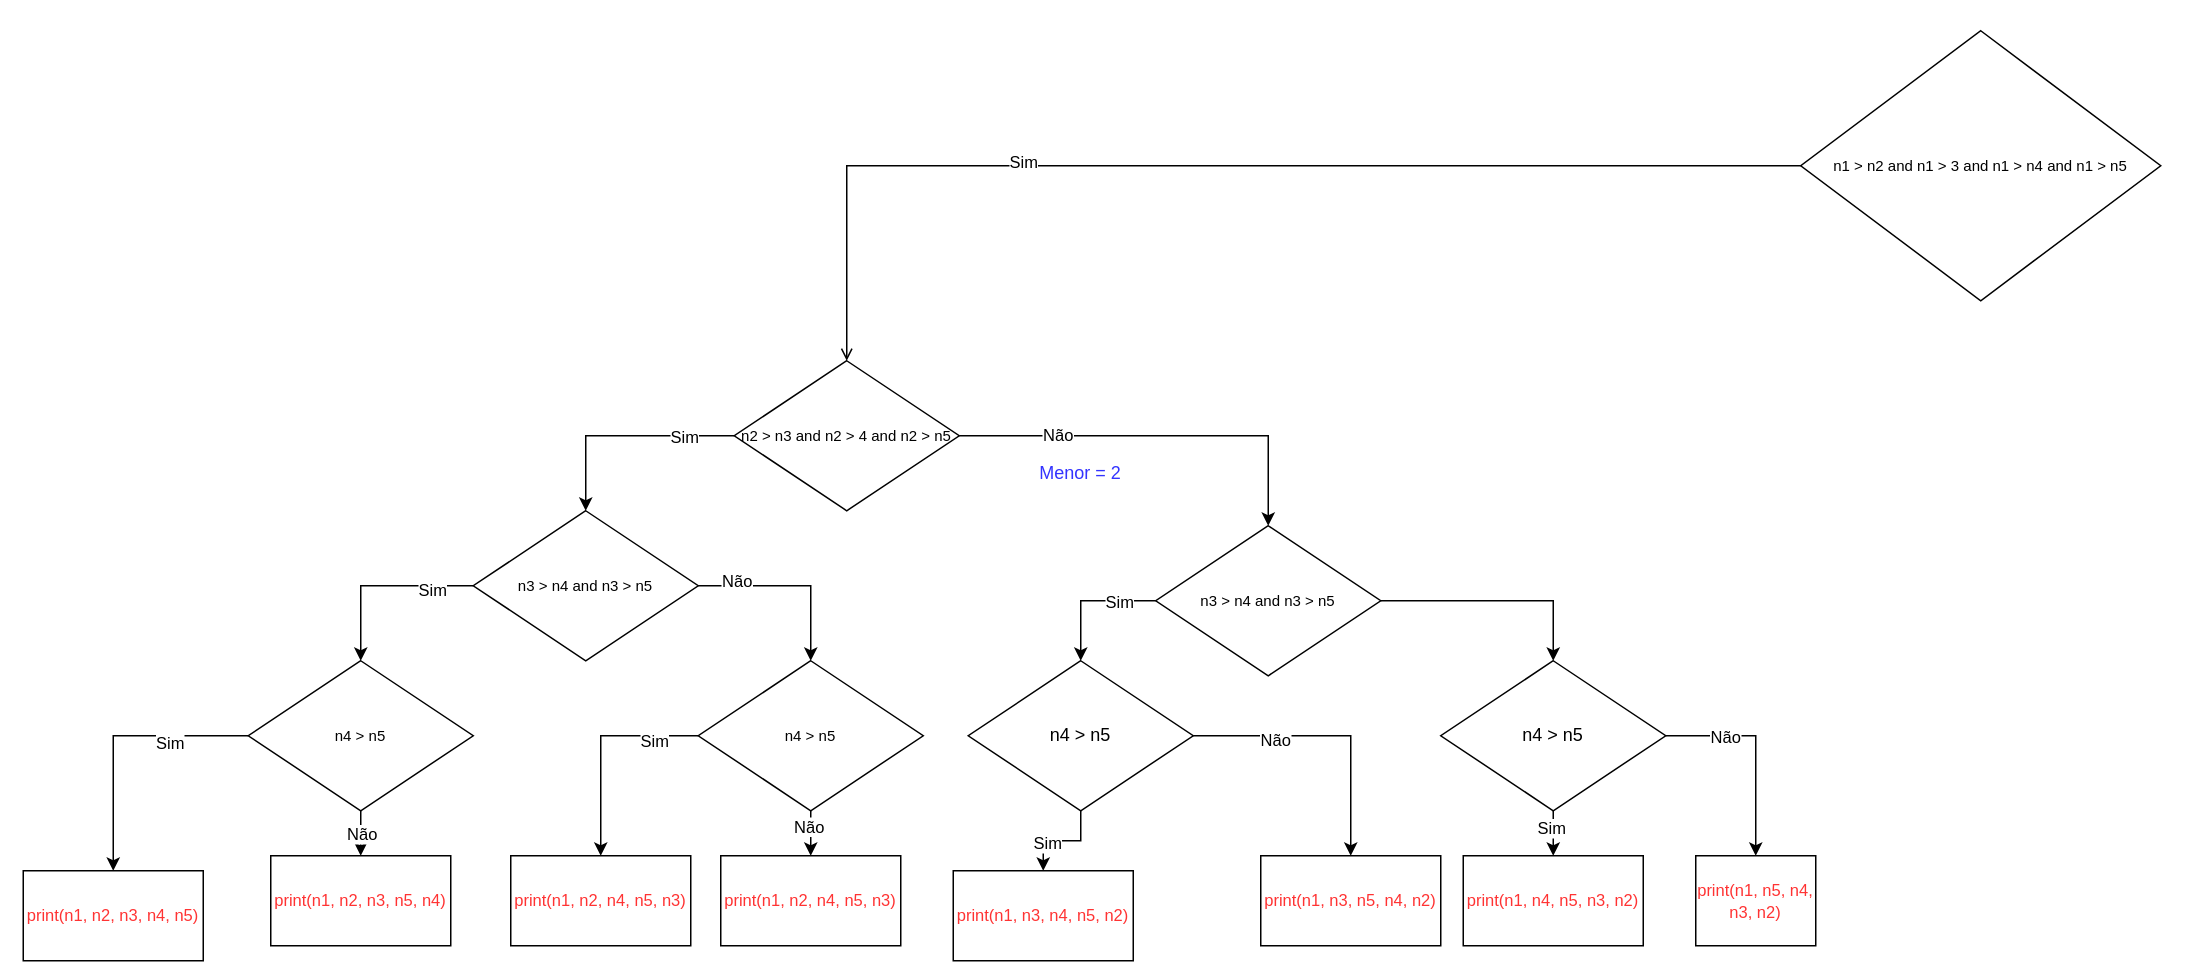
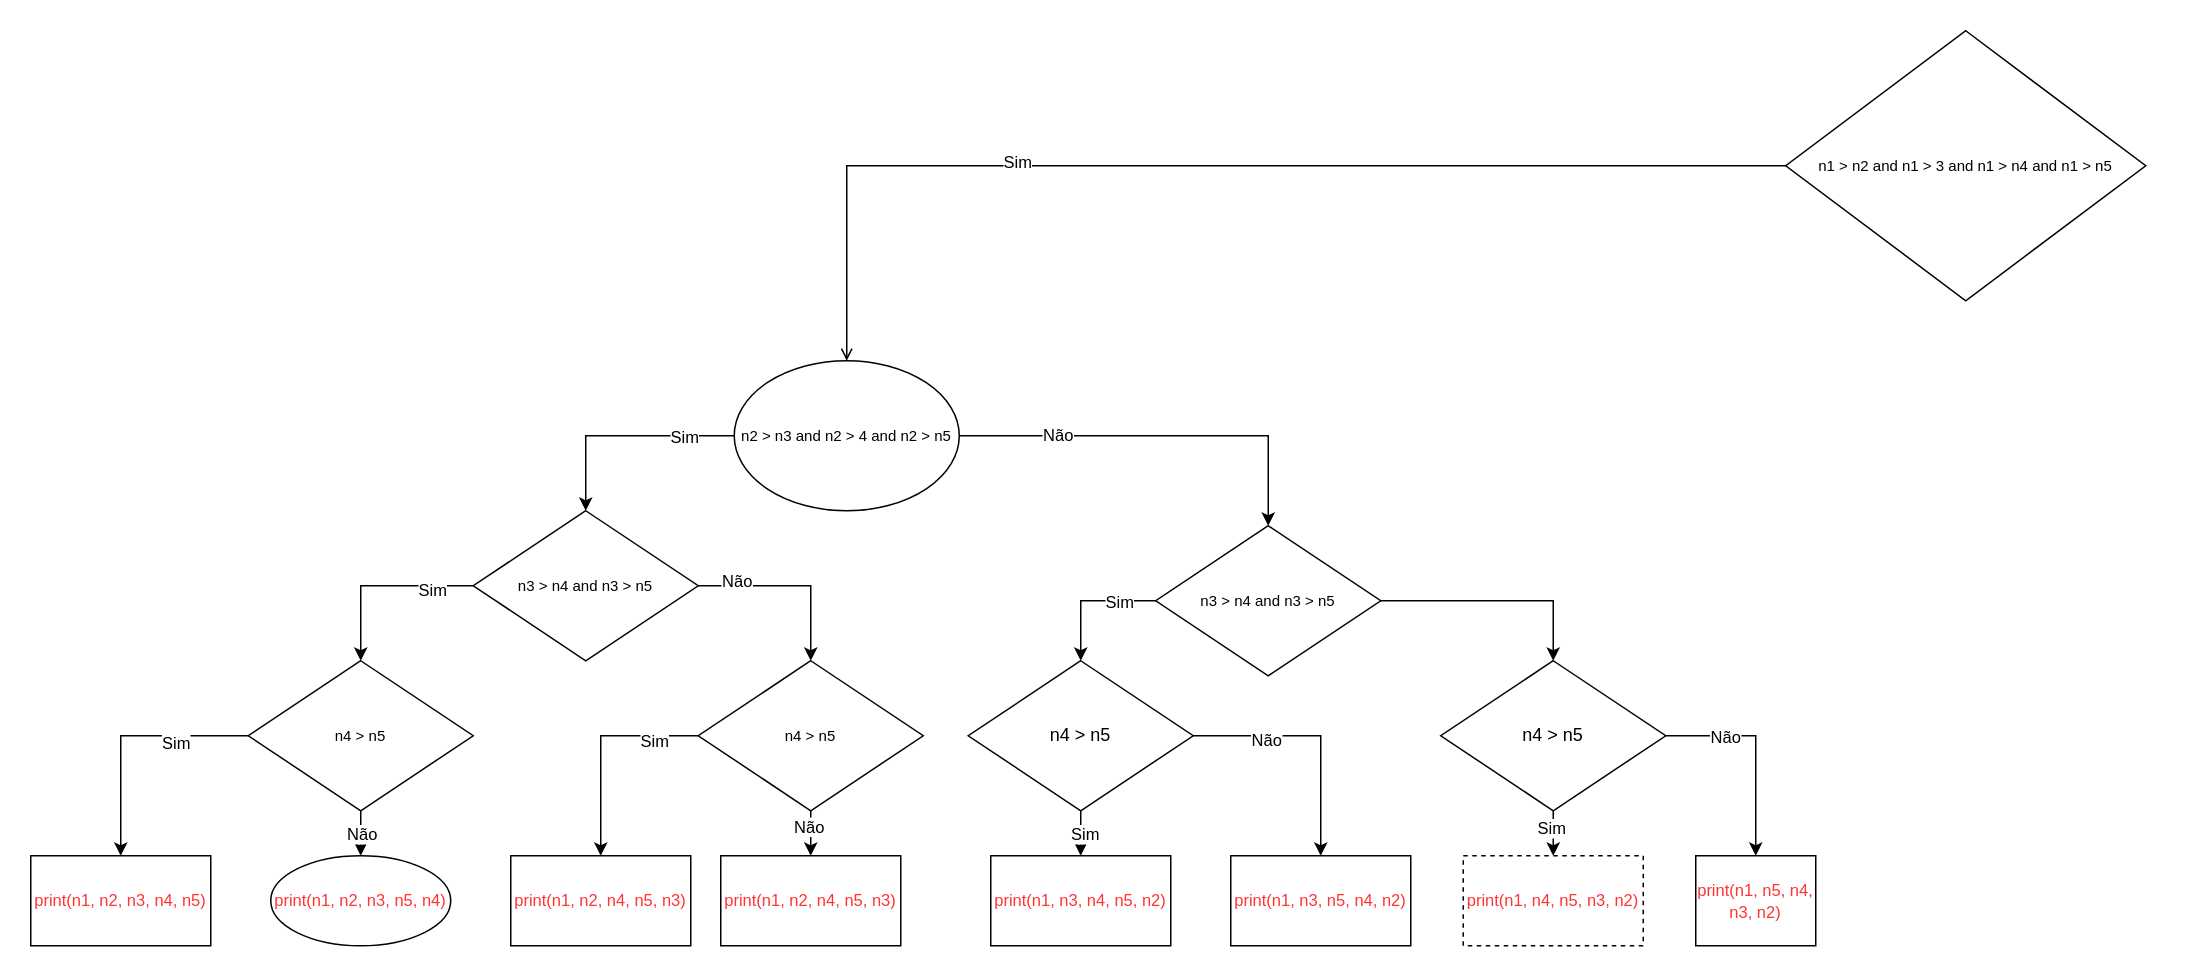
node "n1 > n2 and n1 > 3 and n1 > n4 and n1 > n5": moved (1981, 166) -> (1966, 166)
node "n2 > n3 and n2 > 4 and n2 > n5": shape diamond -> ellipse
node "Menor = 2": removed
node "print(n1, n2, n3, n5, n4)": shape rectangle -> ellipse
node "print(n1, n3, n5, n4, n2)": moved (1351, 901) -> (1321, 901)
node "print(n1, n4, n5, n3, n2)": style solid -> dashed
node "print(n1, n2, n3, n4, n5)": moved (113, 916) -> (121, 901)
node "print(n1, n3, n4, n5, n2)": moved (1043, 916) -> (1081, 901)
